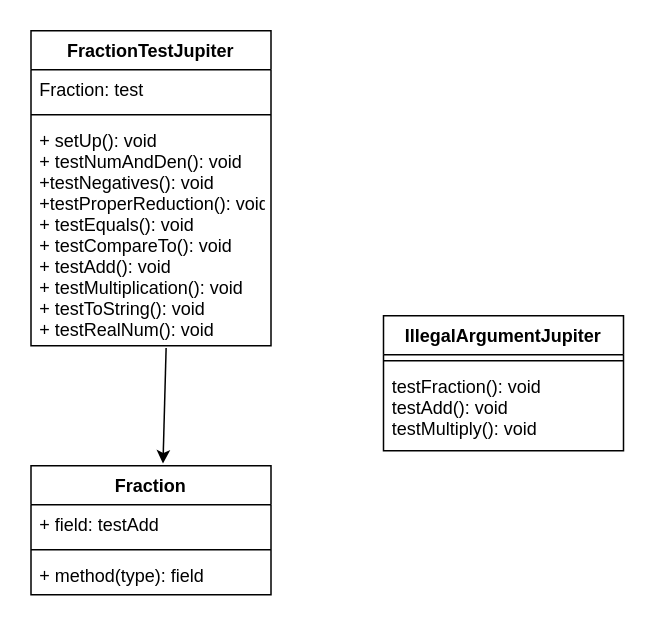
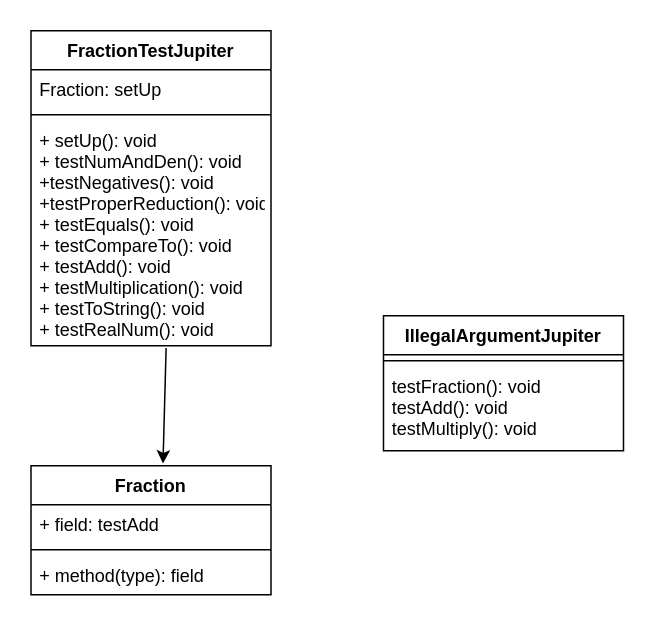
node "Fraction: test": label "Fraction: test" -> "Fraction: setUp"
